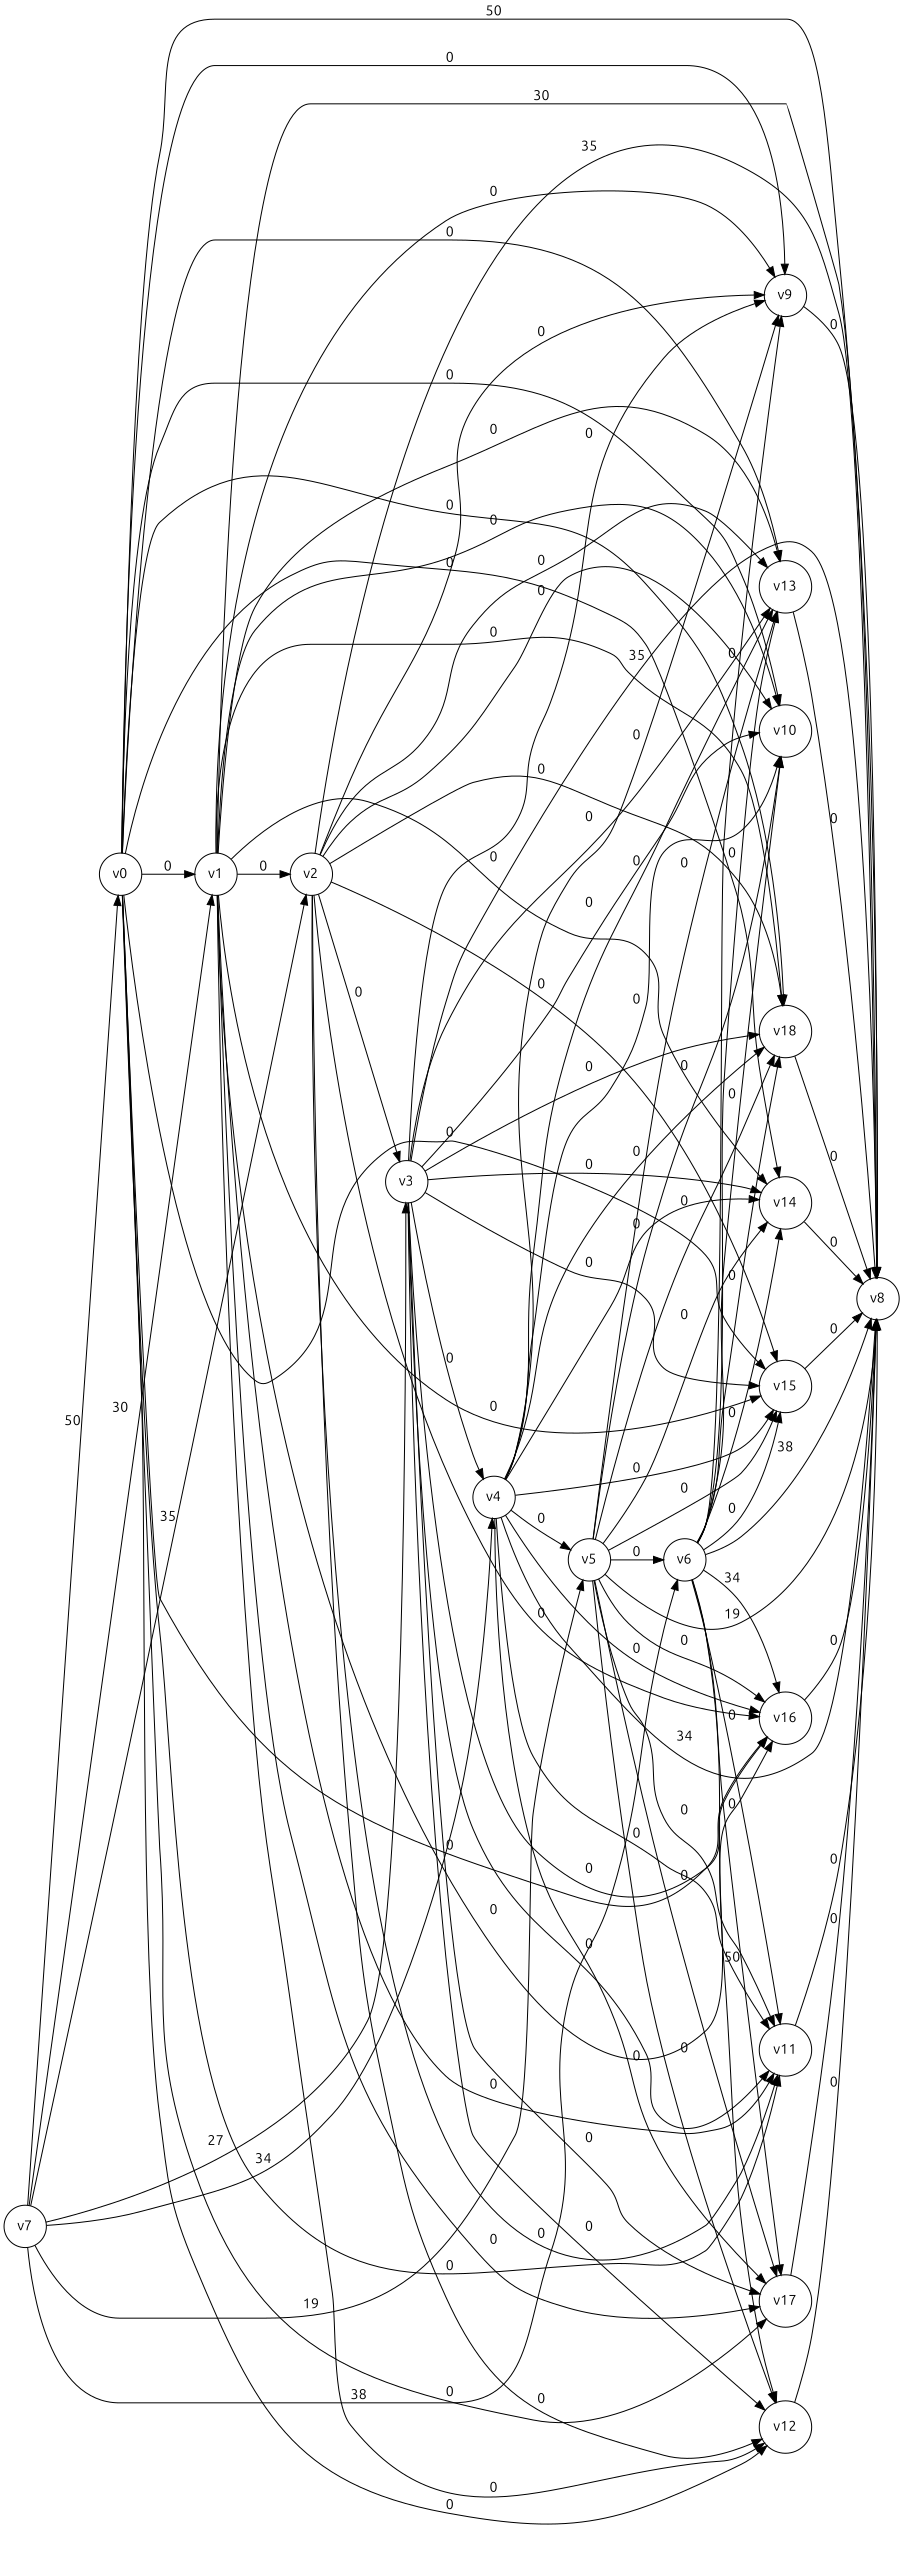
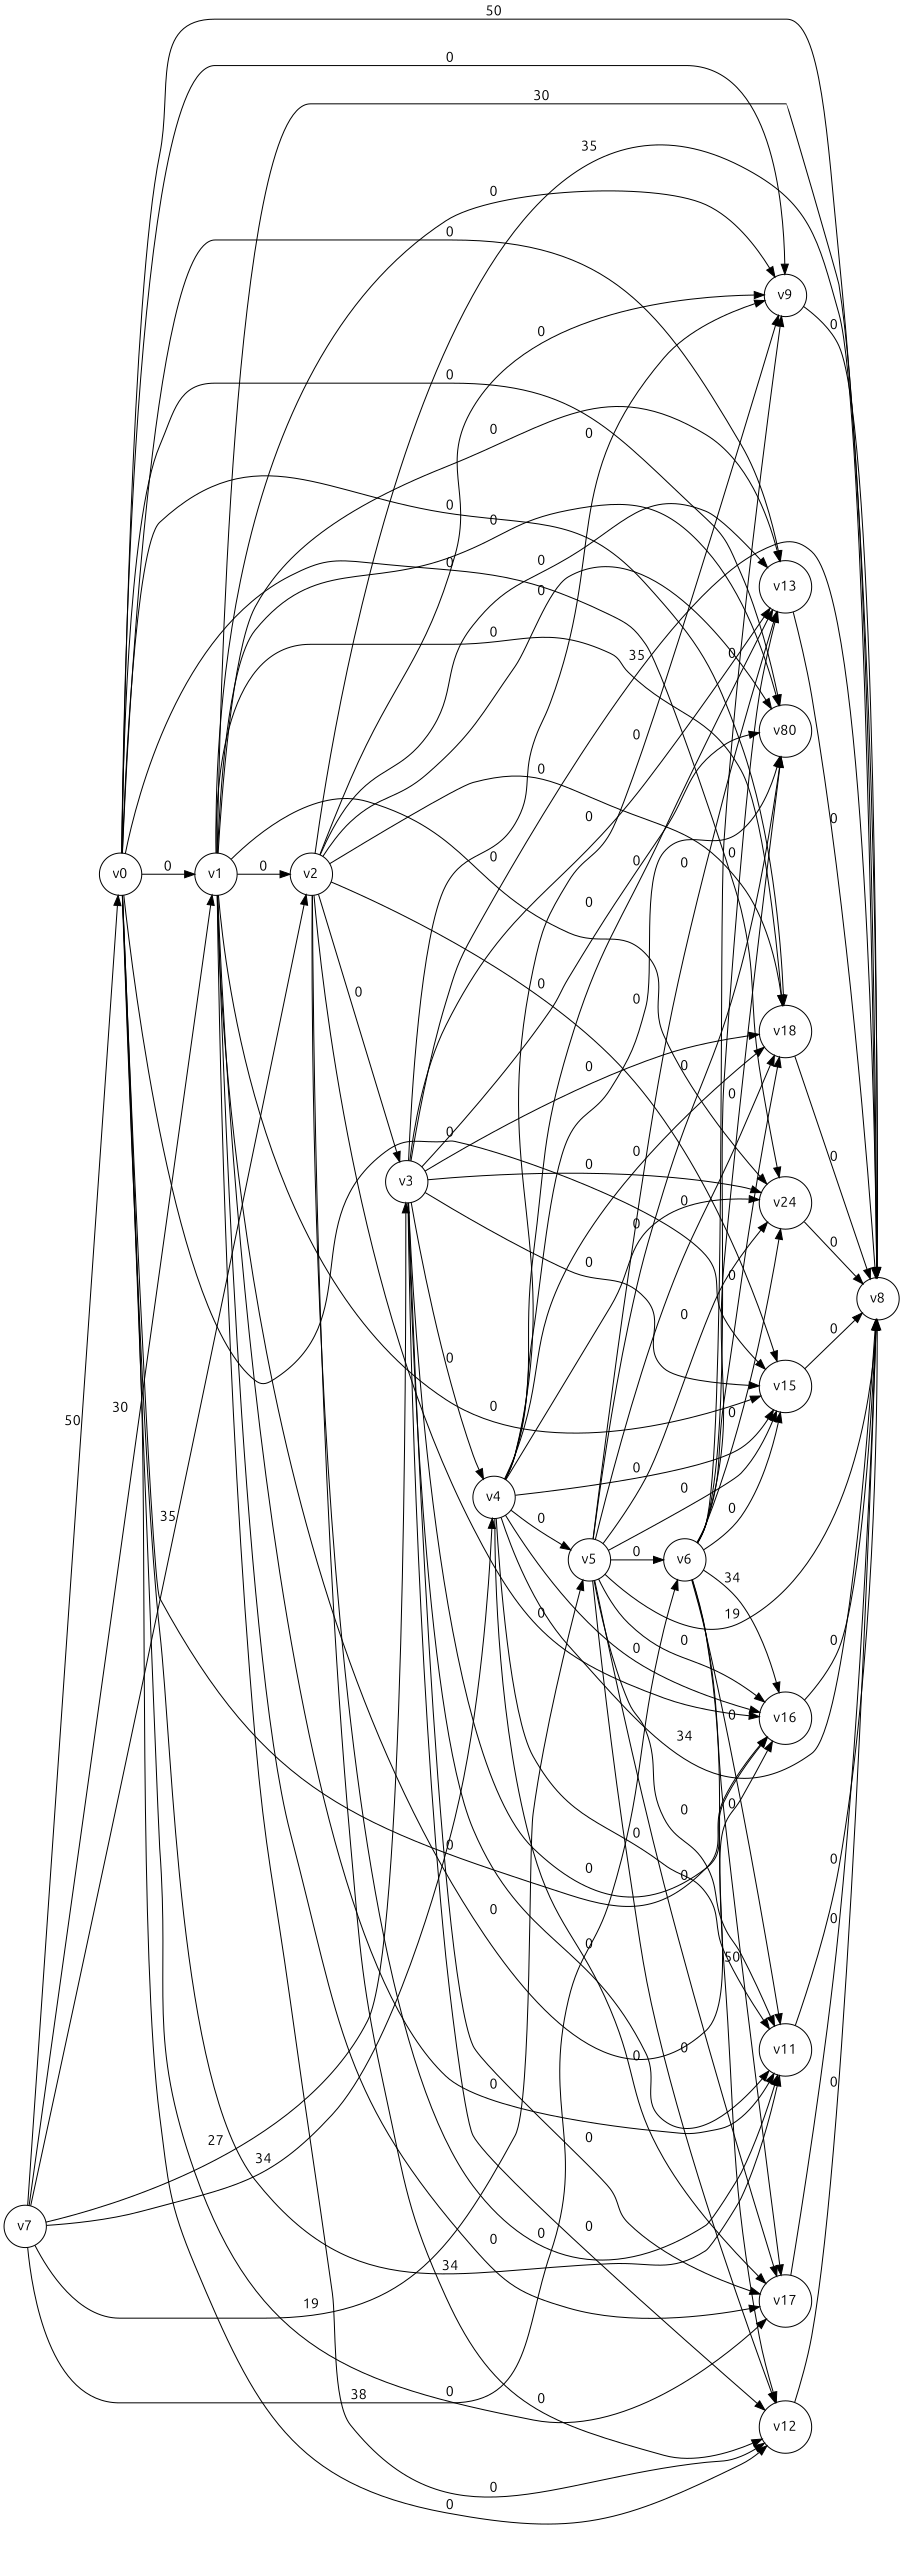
node "v10": label "v10" -> "v80"
node "v14": label "v14" -> "v24"
edge "v6" -> "v8": removed, label "38"
edge "v0" -> "v11": label "0" -> "34"
